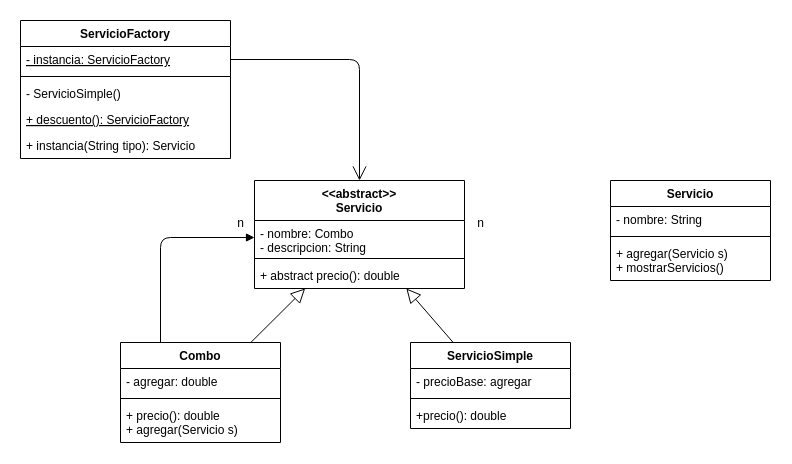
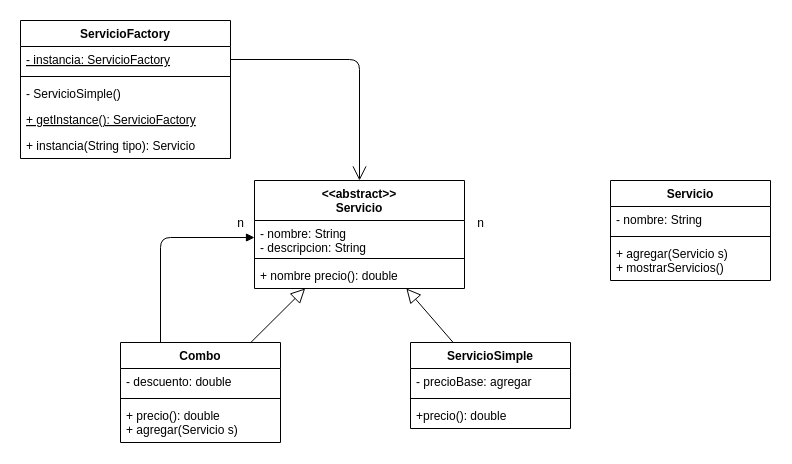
node "+ descuento(): ServicioFactory": label "+ descuento(): ServicioFactory" -> "+ getInstance(): ServicioFactory"
node "- nombre: Combo - descripcion: String": label "- nombre: Combo - descripcion: String" -> "- nombre: String - descripcion: String"
node "+ abstract precio(): double": label "+ abstract precio(): double" -> "+ nombre precio(): double"
node "- agregar: double": label "- agregar: double" -> "- descuento: double"
